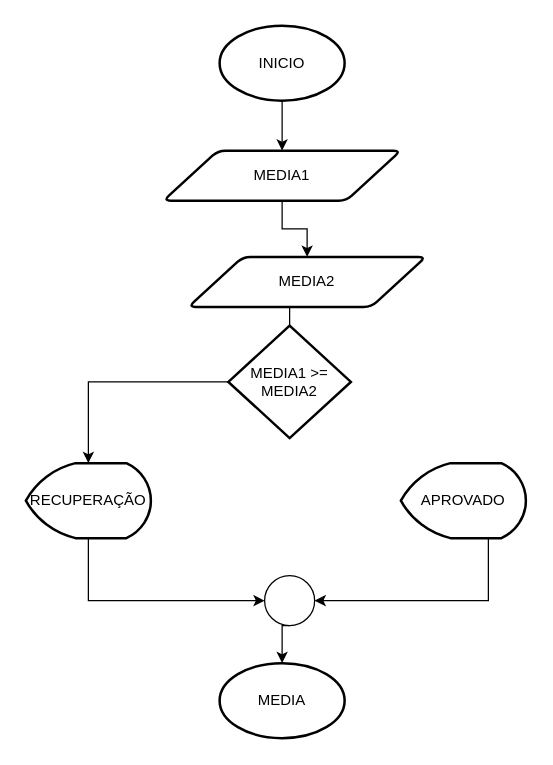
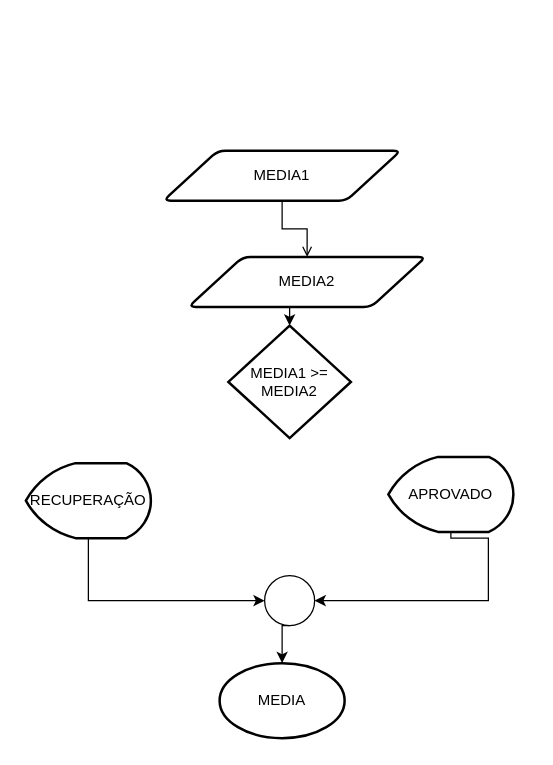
node "INICIO": removed
edge "INICIO" -> "MEDIA1": removed
edge "MEDIA1" -> "MEDIA2": arrowhead classic -> open
edge "MEDIA2" -- "MEDIA1 >= MEDIA2": arrowhead none -> classic
edge "MEDIA1 >= MEDIA2" -> "RECUPERAÇÃO": removed
node "APROVADO": moved (463, 501) -> (451, 494)
